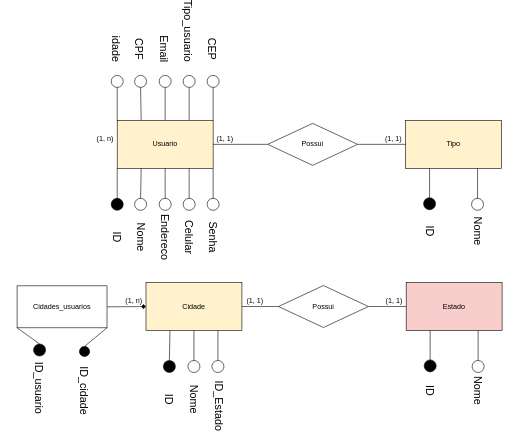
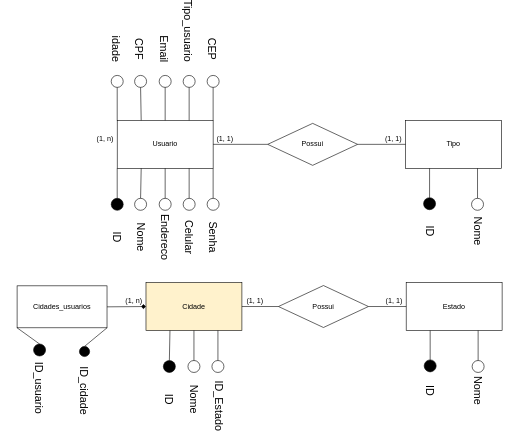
node "Usuario": fillcolor #fff2cc -> #ffffff
node "Tipo": fillcolor #fff2cc -> #ffffff
node "Estado": fillcolor #f8cecc -> #ffffff
